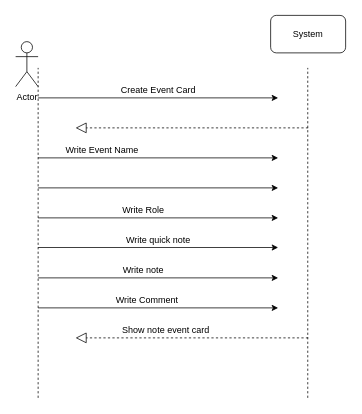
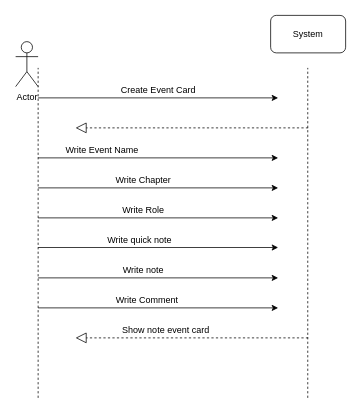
node "Write Chapter": added
node "Write quick note": moved (158, 240) -> (139, 240)
